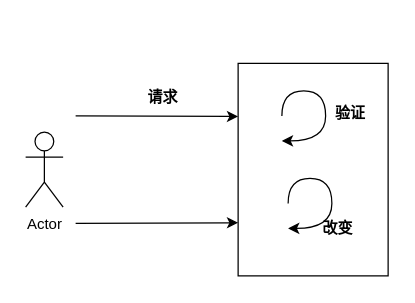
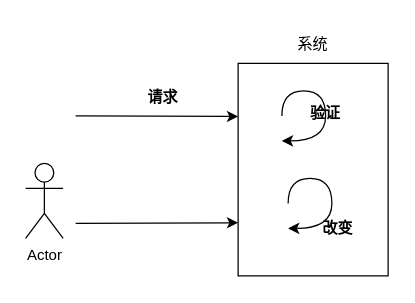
node "系统": added
node "验证": moved (351, 113) -> (326, 113)
node "Actor": moved (44, 169) -> (44, 201)
